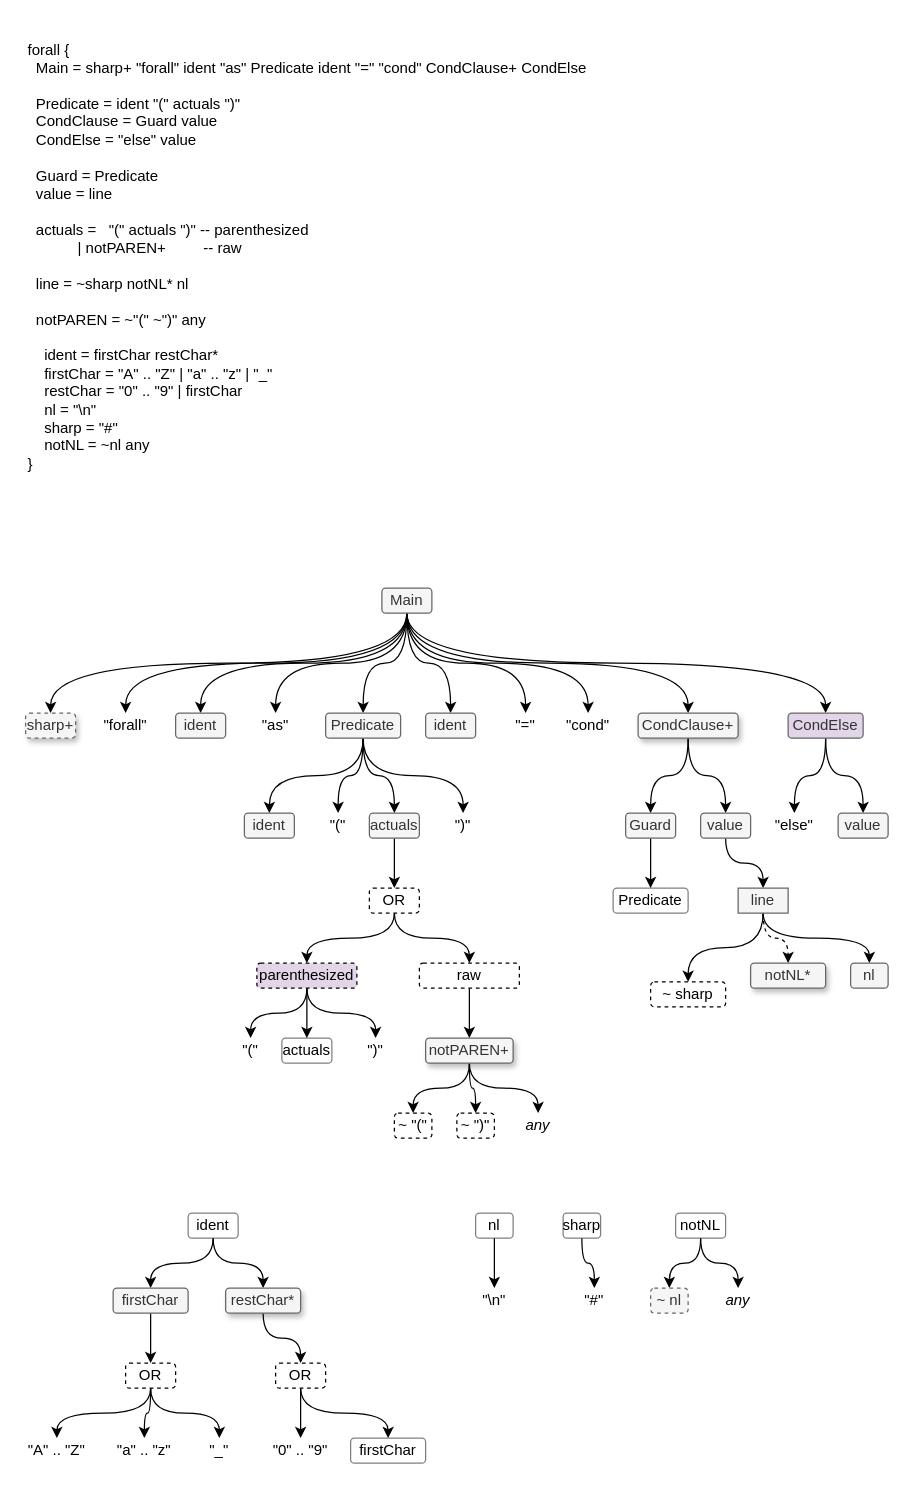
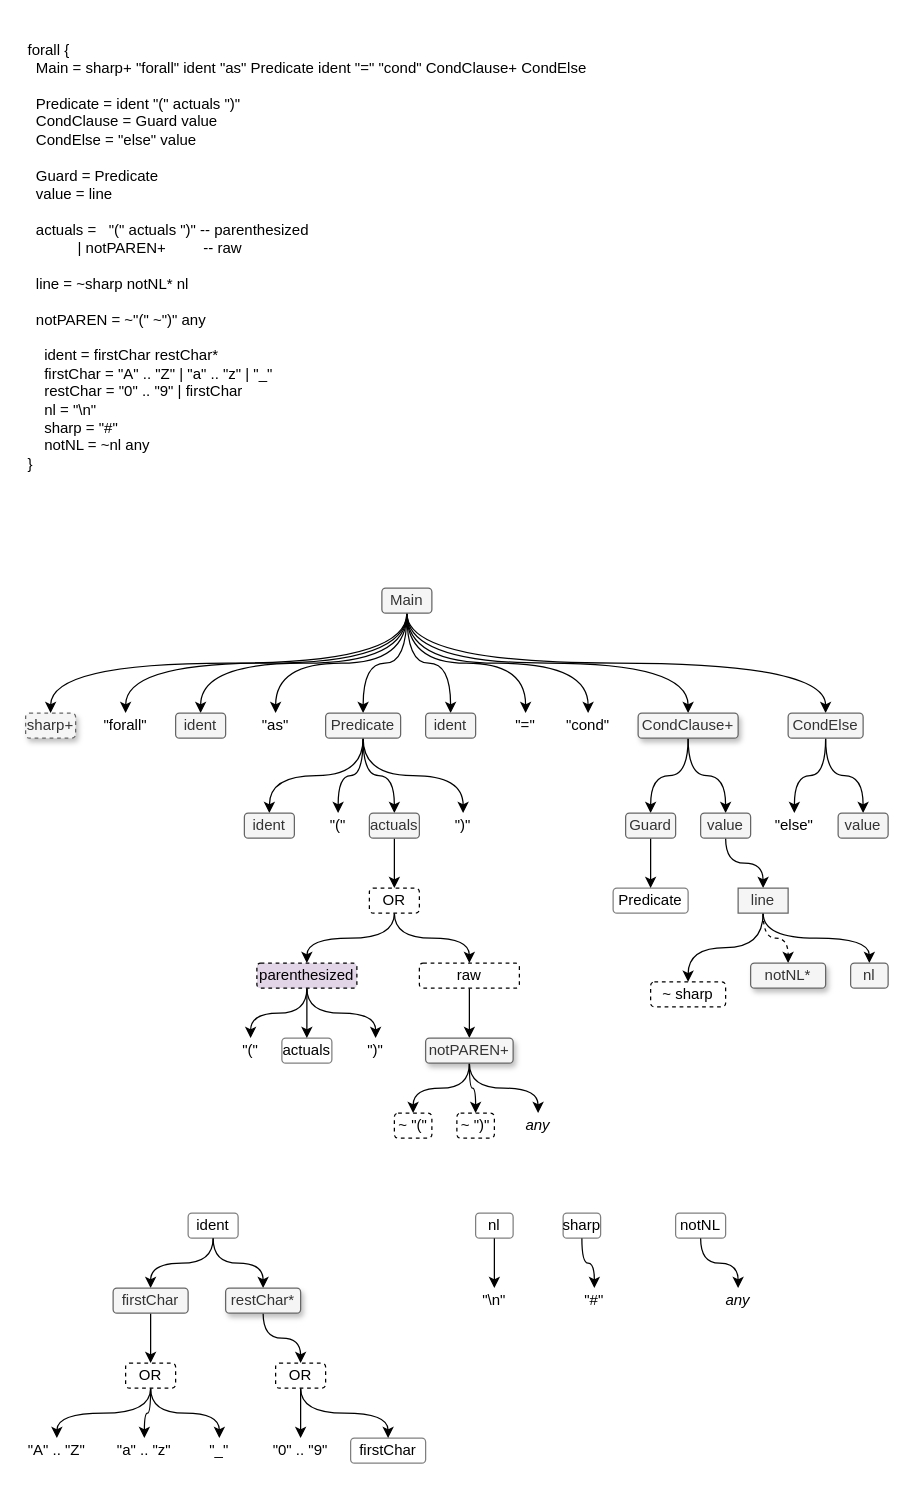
node "CondElse": fillcolor #e1d5e7 -> #f5f5f5
edge "notNL" -> "~ nl": removed
node "~ nl": removed
